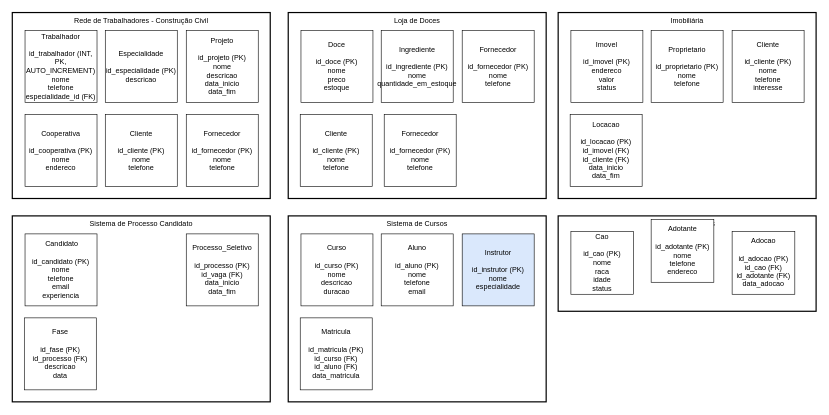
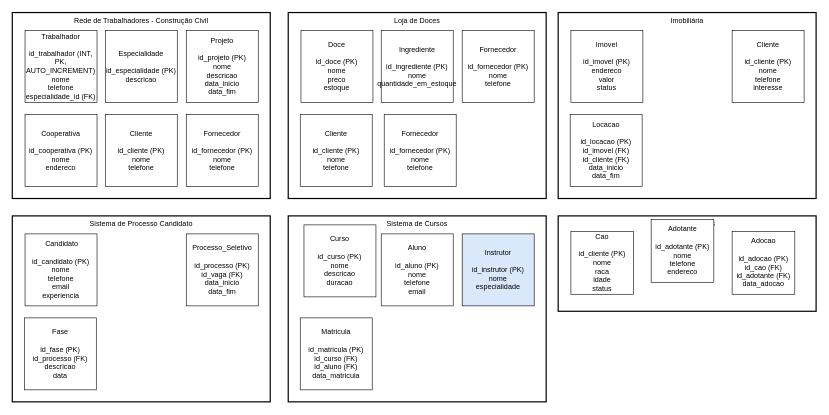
node "Proprietario id_proprietario (PK) nome telefone": removed
node "Cao id_cao (PK) nome raca idade status": label "Cao id_cao (PK) nome raca idade status" -> "Cao id_cliente (PK) nome raca idade status"
node "Curso id_curso (PK) nome descricao duracao": moved (337, 270) -> (340, 261)
